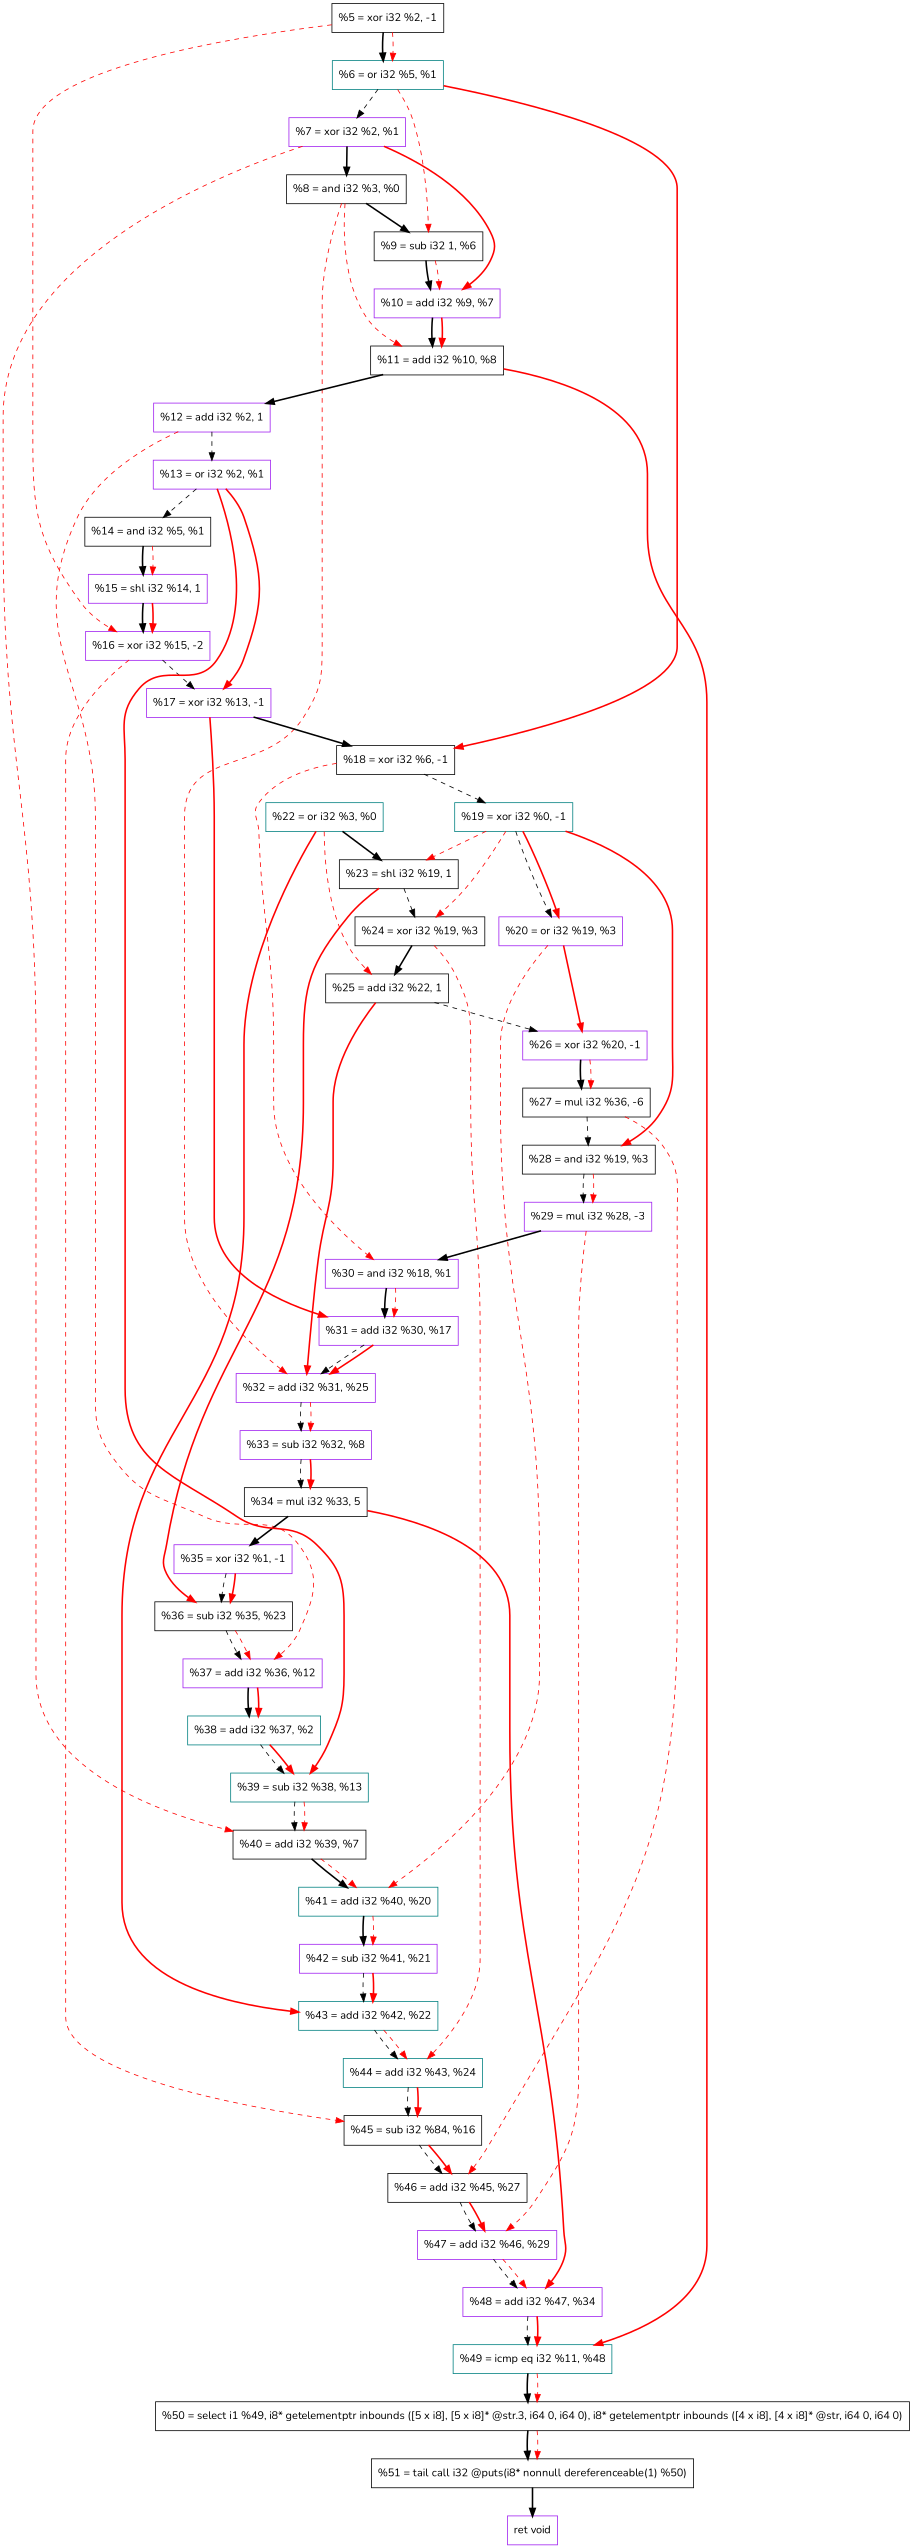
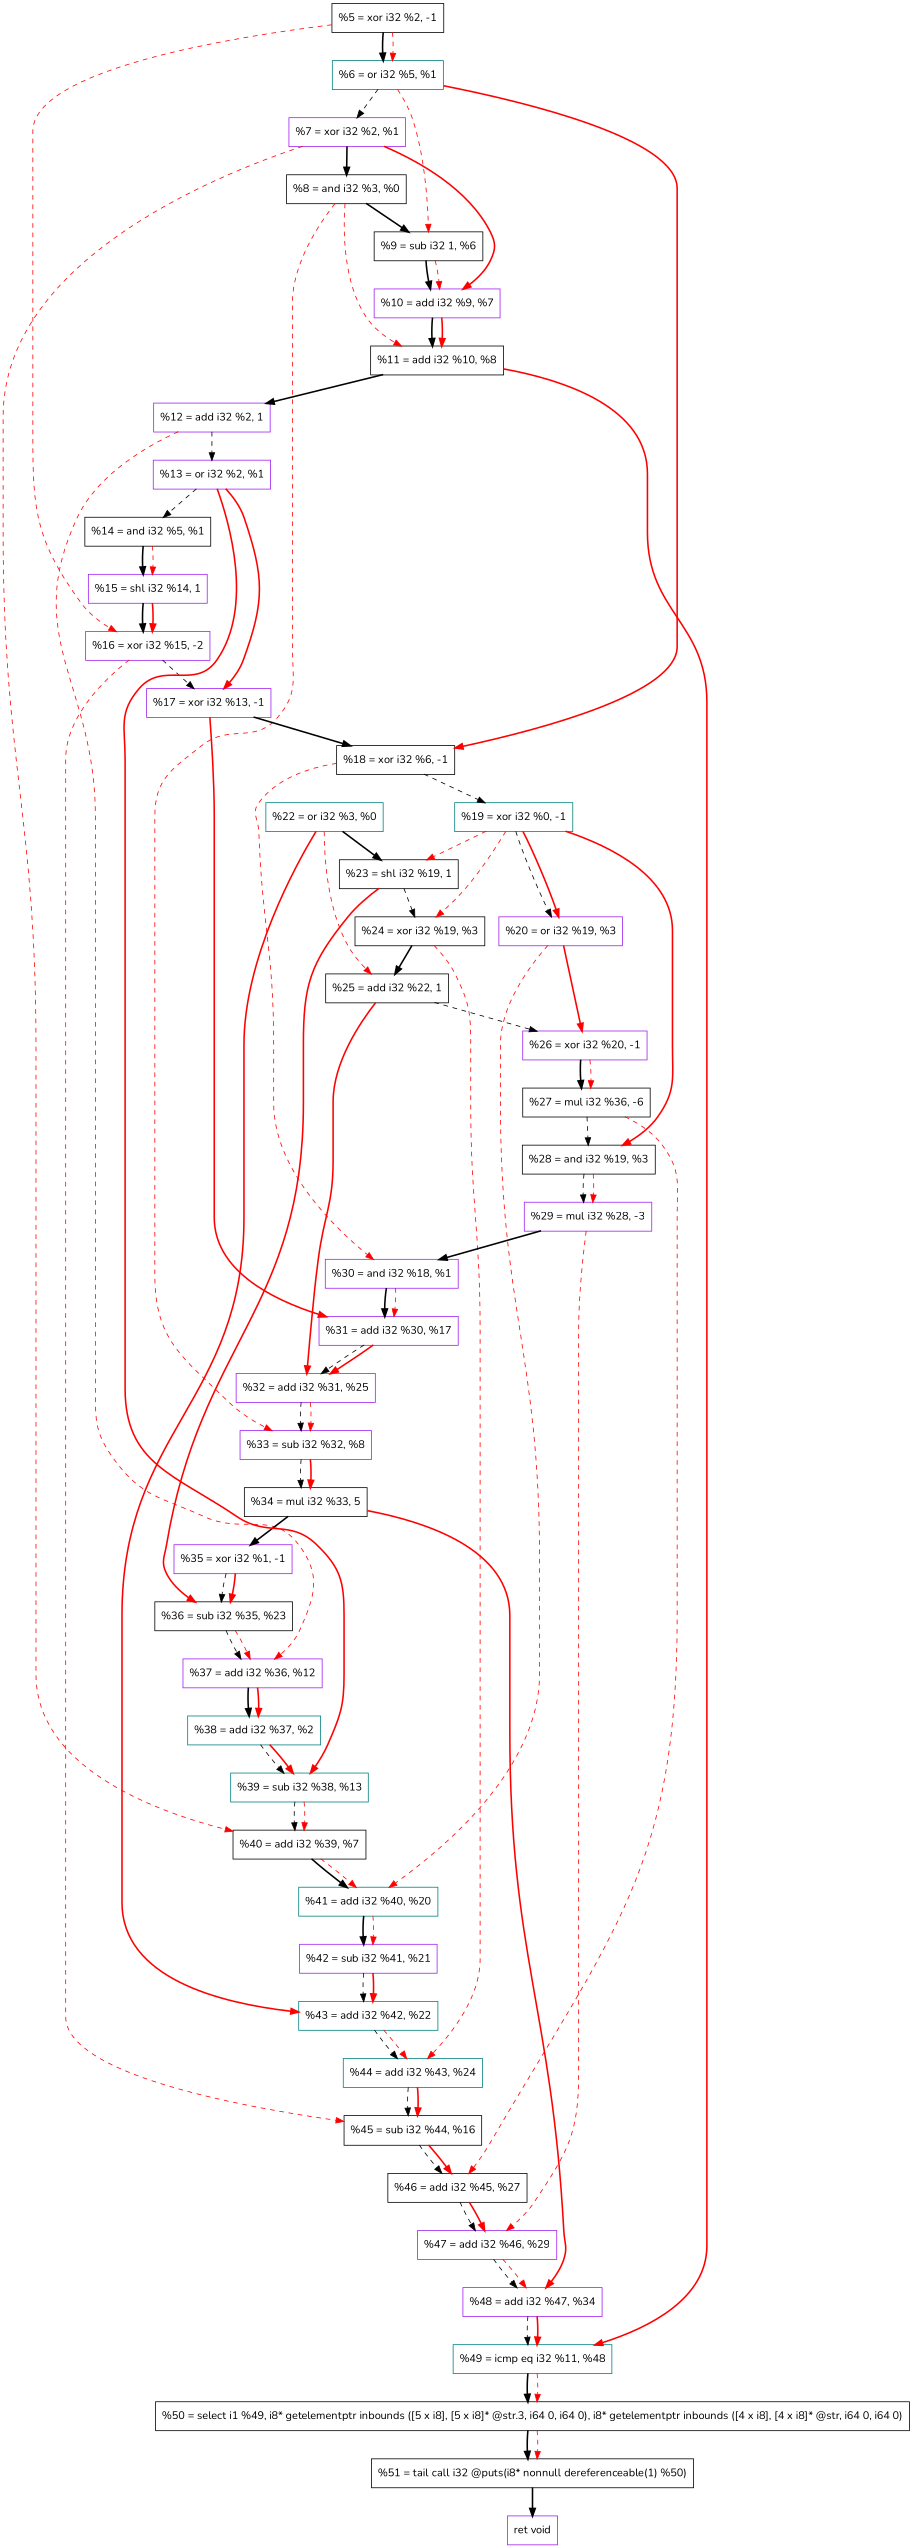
edge "%8 = and i32 %3, %0" -> "%32 = add i32 %31, %25": now "%8 = and i32 %3, %0" -> "%33 = sub i32 %32, %8"
node "%45 = sub i32 %84, %16": label "%45 = sub i32 %84, %16" -> "%45 = sub i32 %44, %16"
